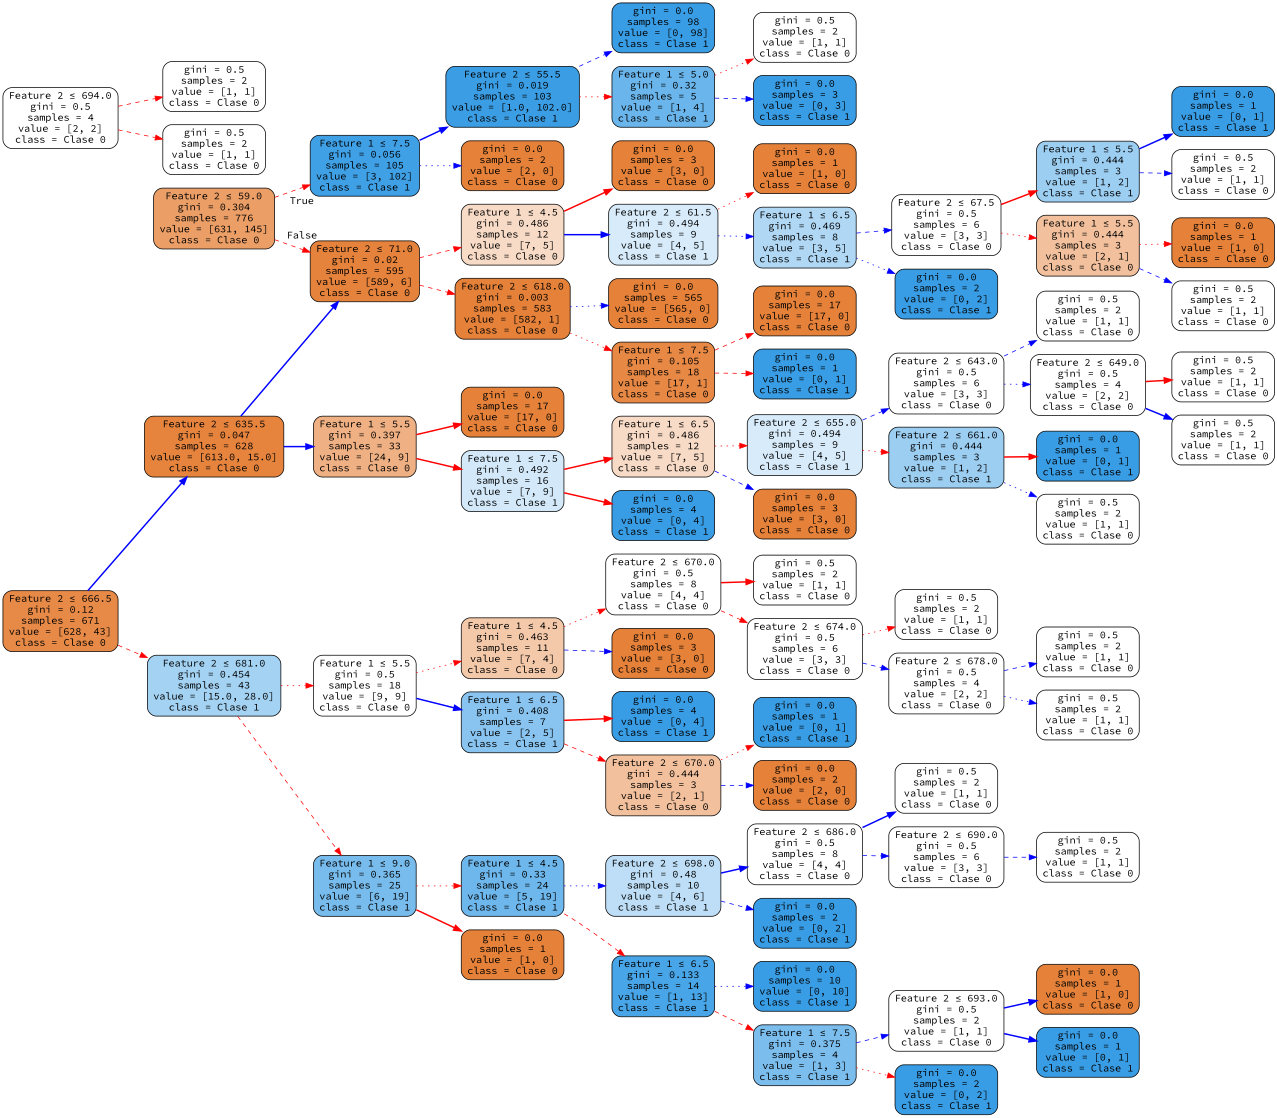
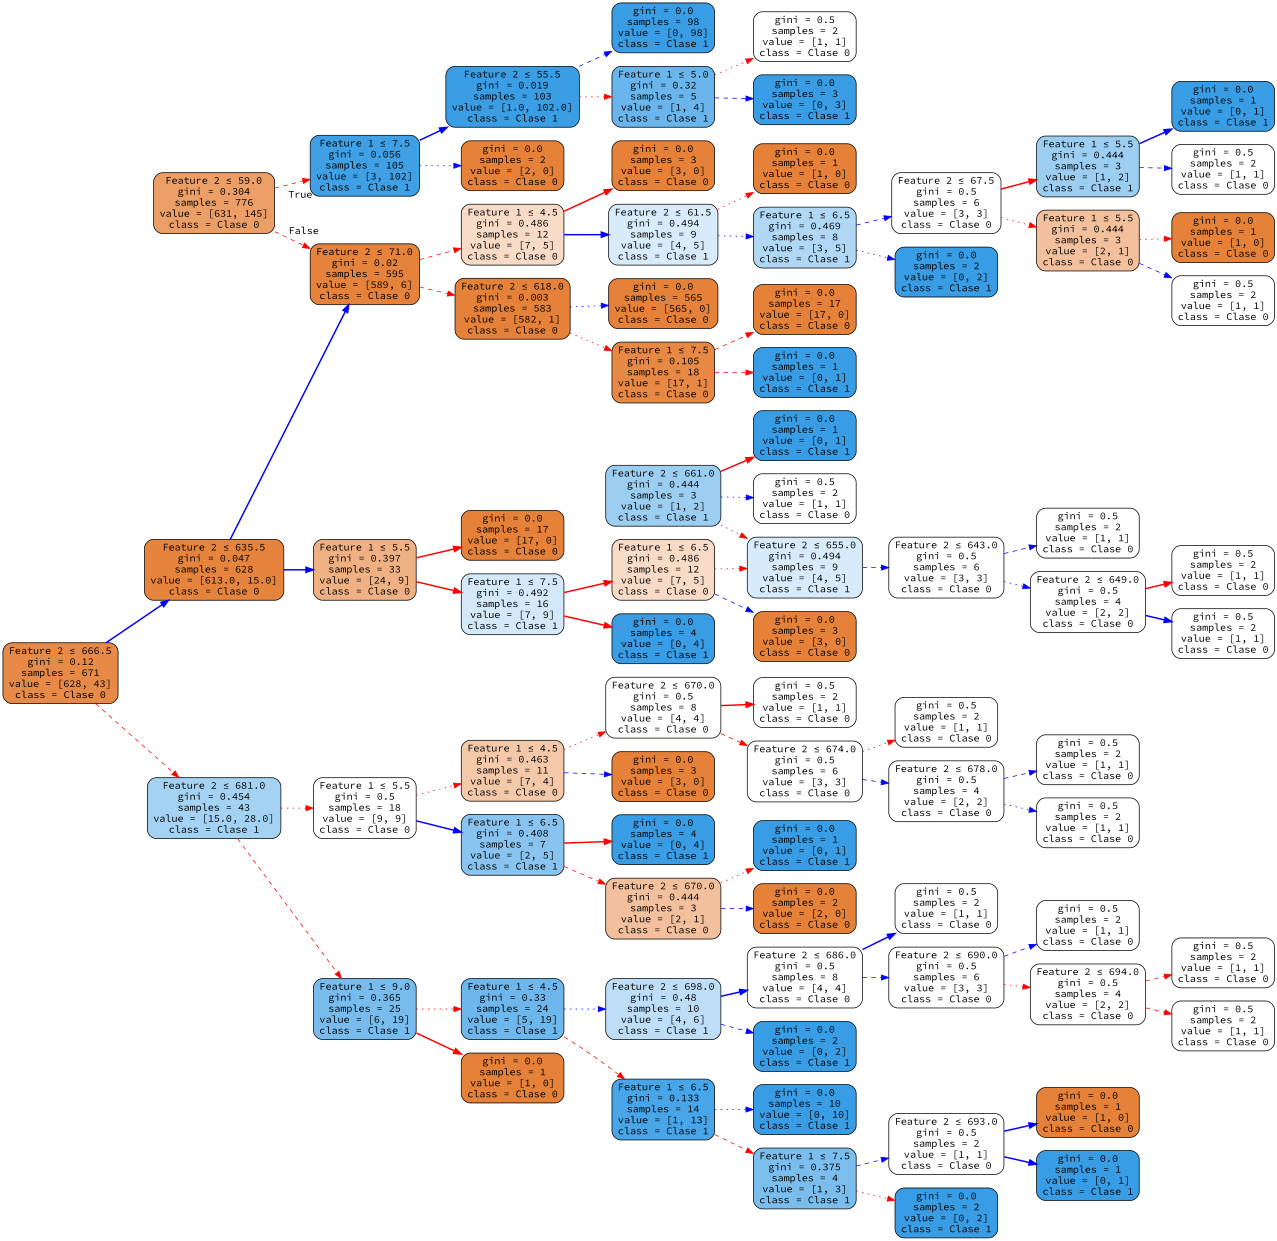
edge "Feature 2 ≤ 655.0" -> "Feature 2 ≤ 661.0": reversed
edge "Feature 2 ≤ 690.0" -> "Feature 2 ≤ 694.0": added
